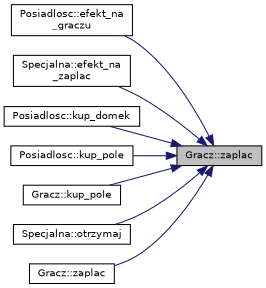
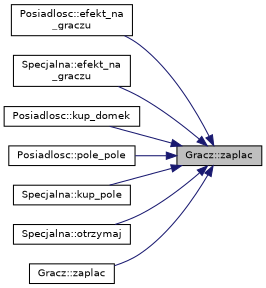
node "Specjalna::efekt_na _zaplac": label "Specjalna::efekt_na _zaplac" -> "Specjalna::efekt_na _graczu"
node "Posiadlosc::kup_pole": label "Posiadlosc::kup_pole" -> "Posiadlosc::pole_pole"
node "Gracz::kup_pole": label "Gracz::kup_pole" -> "Specjalna::kup_pole"
